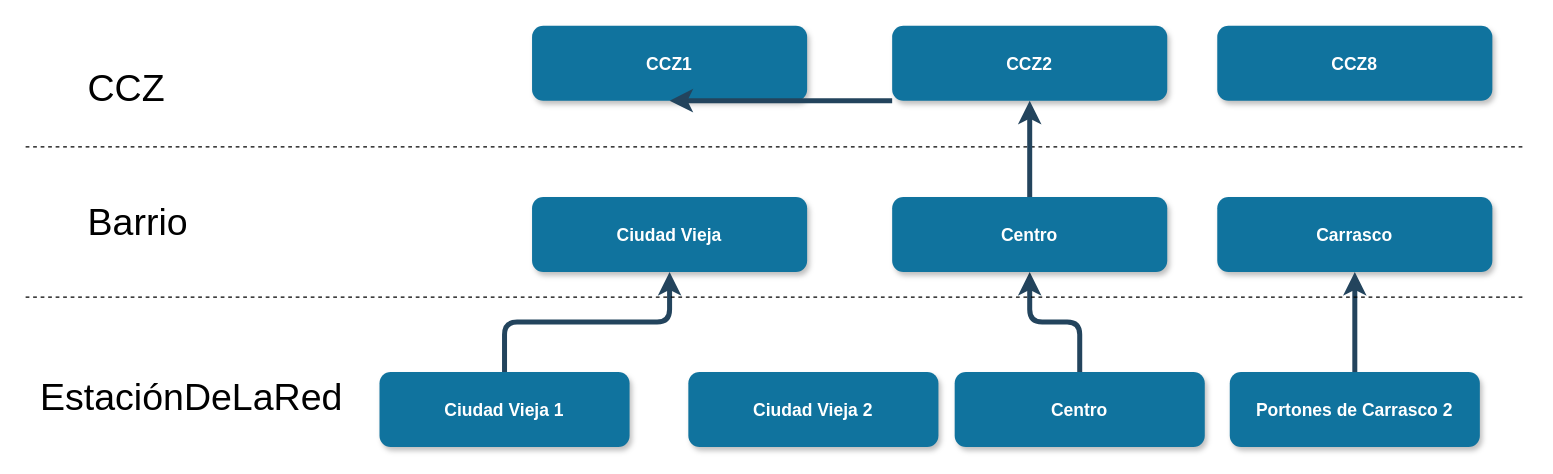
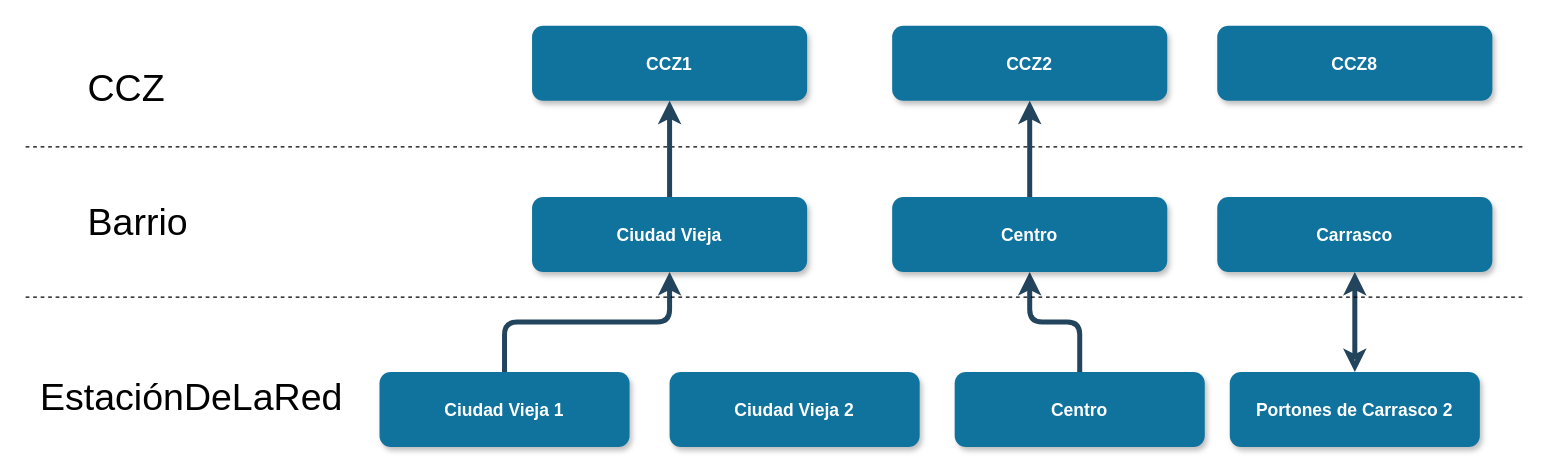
edge "CCZ2" -> "CCZ1": now "Ciudad Vieja" -> "CCZ1"
edge "Portones de Carrasco 2" -> "Carrasco": arrowhead none -> classic
node "Ciudad Vieja 2": moved (813, 409) -> (794, 409)
